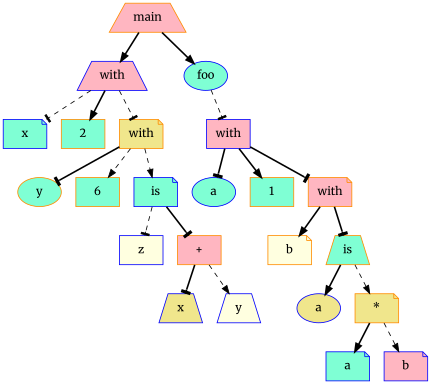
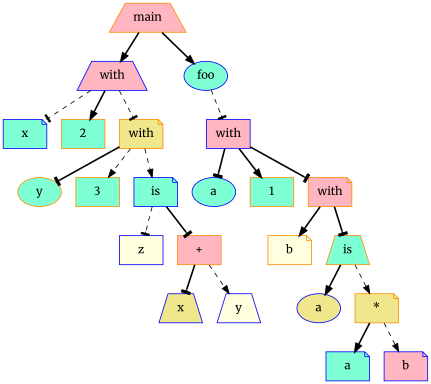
node "6": label "6" -> "3"
